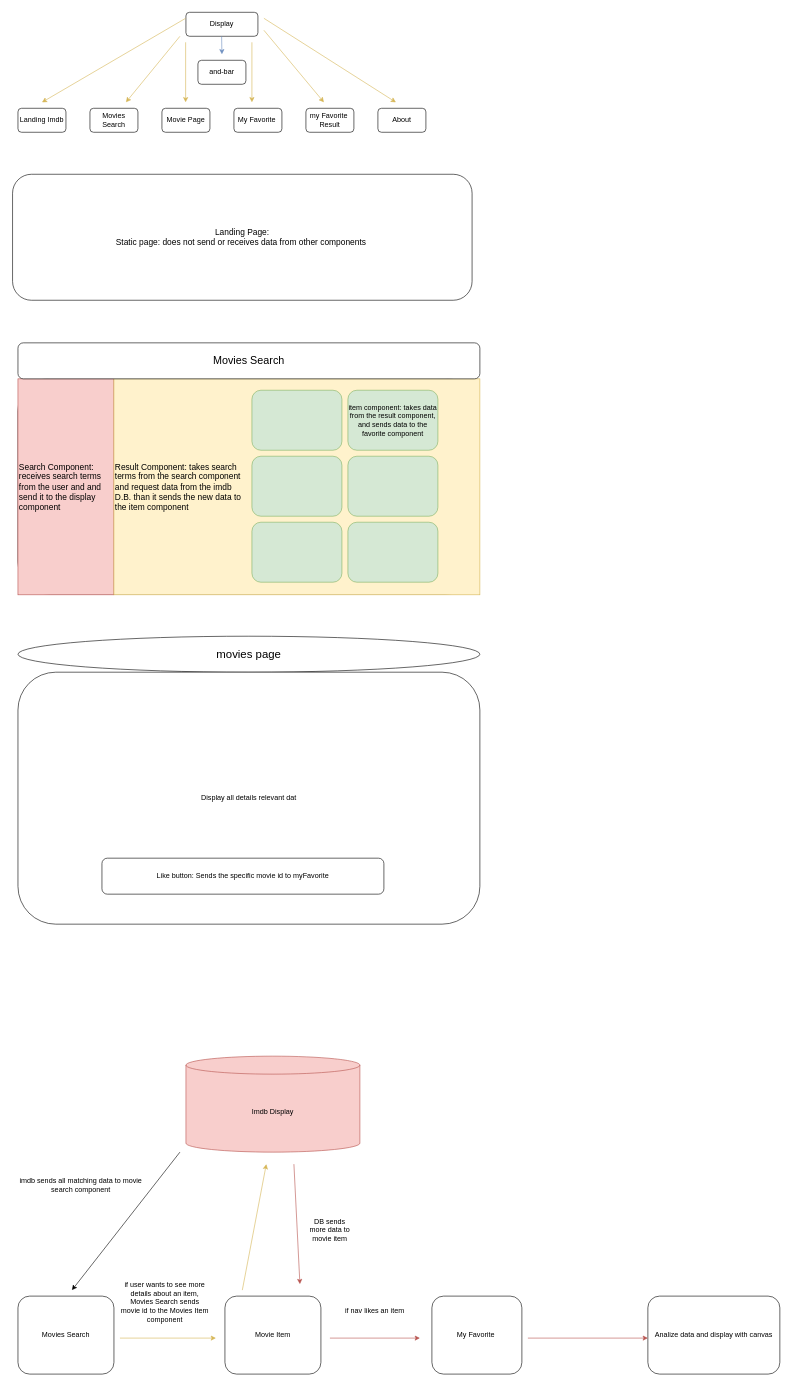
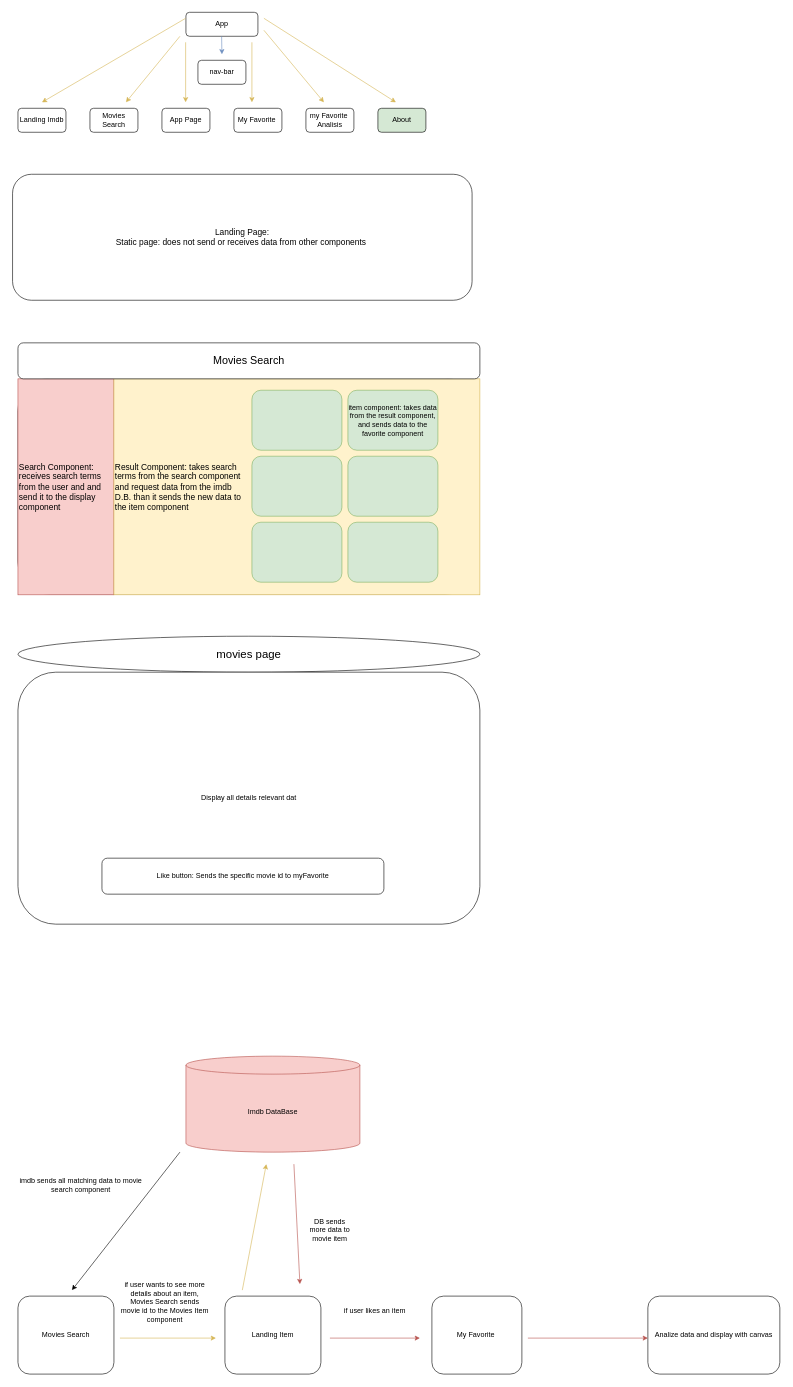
node "Display": label "Display" -> "App"
node "and-bar": label "and-bar" -> "nav-bar"
node "Movie Page": label "Movie Page" -> "App Page"
node "my Favorite Result": label "my Favorite Result" -> "my Favorite Analisis"
node "About": fillcolor #ffffff -> #d5e8d4
node "Imdb Display": label "Imdb Display" -> "Imdb DataBase"
node "if nav likes an item": label "if nav likes an item" -> "if user likes an item"
node "Movie Item": label "Movie Item" -> "Landing Item"
